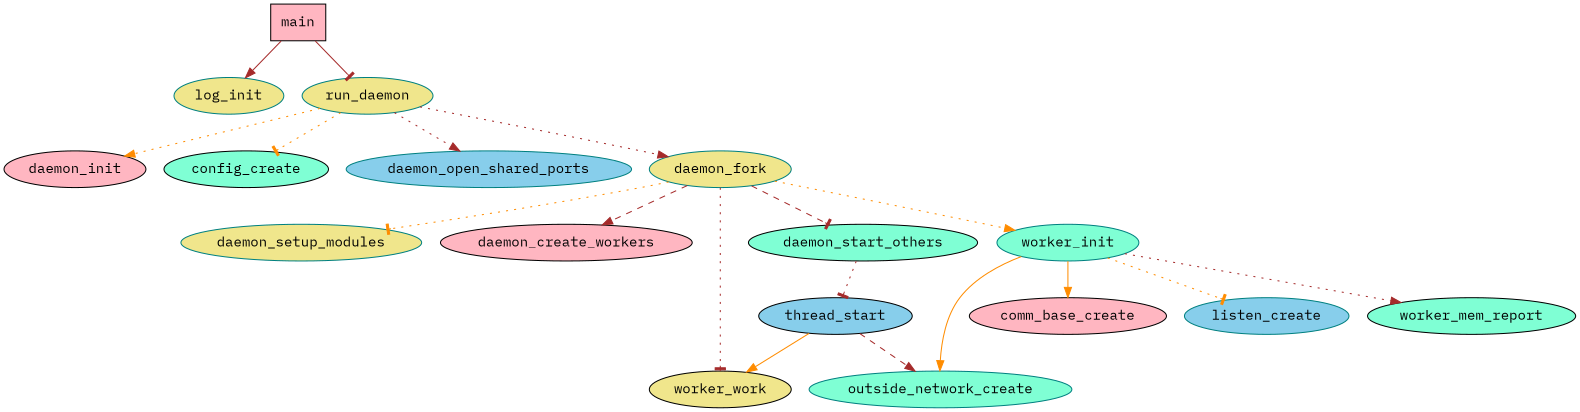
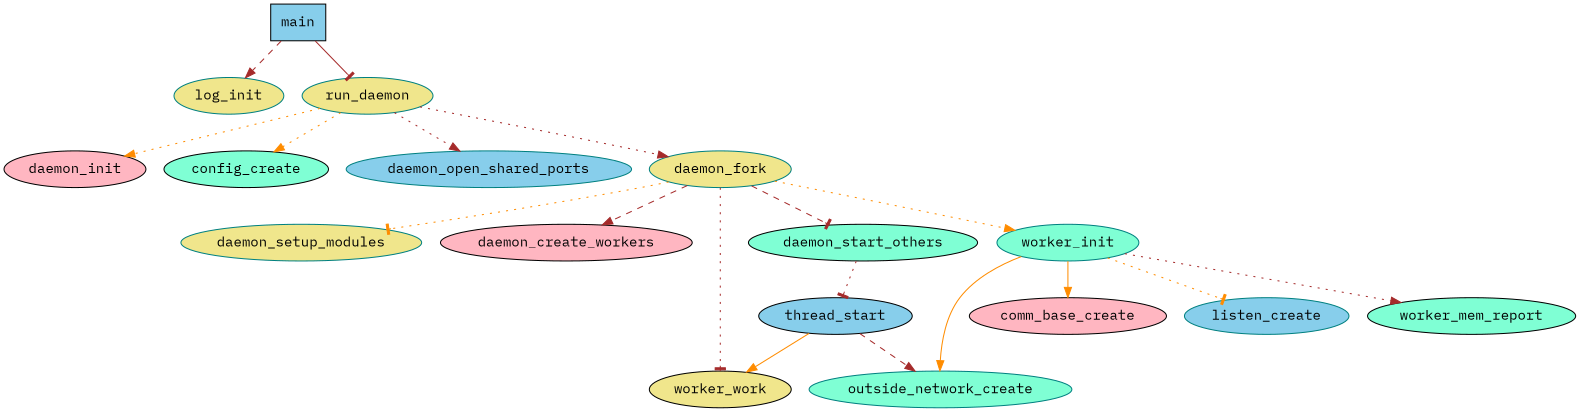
node "main": fillcolor lightpink -> skyblue
edge "main" -> "log_init": style solid -> dashed
edge "run_daemon" -> "config_create": arrowhead tee -> normal
